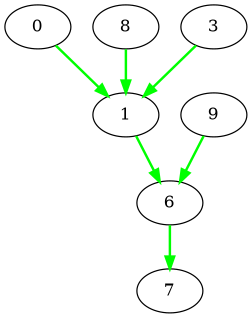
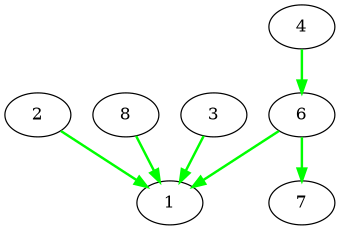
node "0": label "0" -> "2"
node "9": label "9" -> "4"
edge "1" -> "6": reversed
